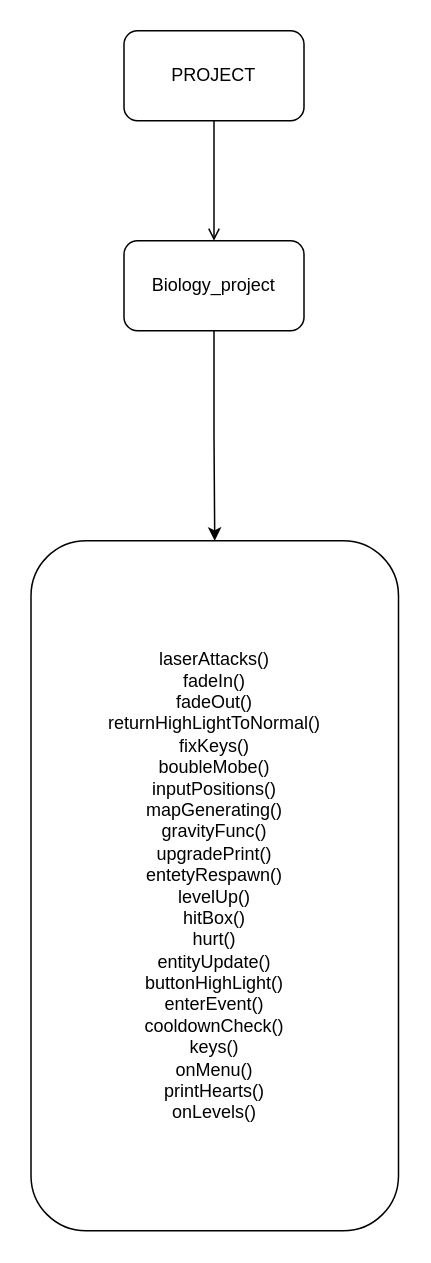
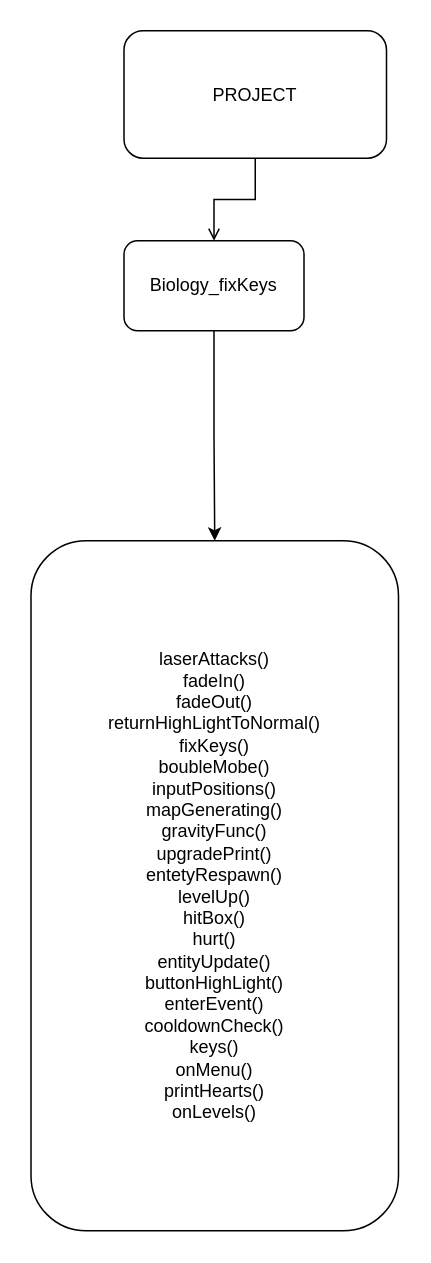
node "PROJECT": size 180x90 -> 263x128
node "Biology_project": label "Biology_project" -> "Biology_fixKeys"
